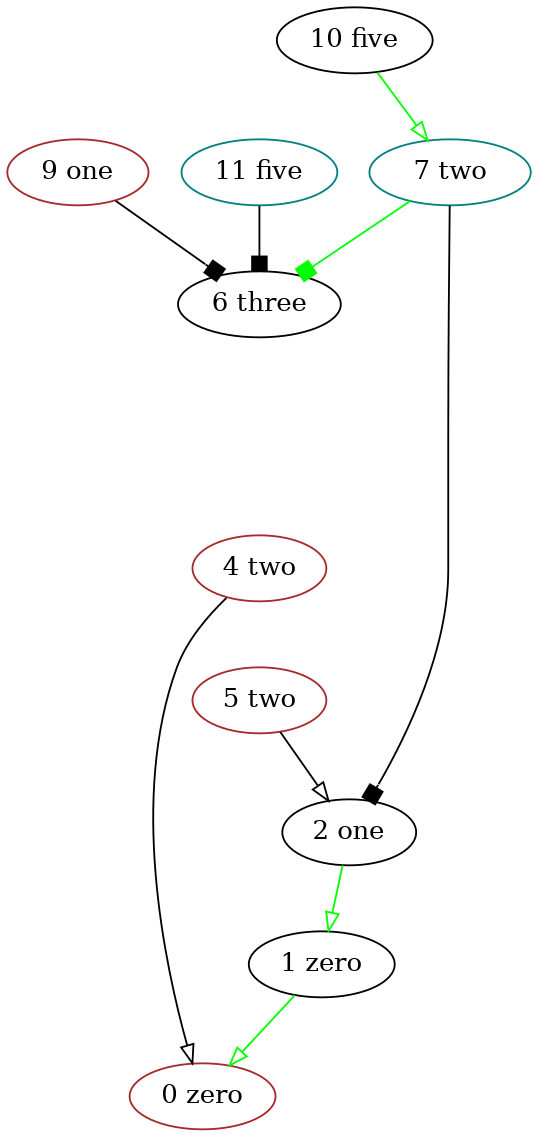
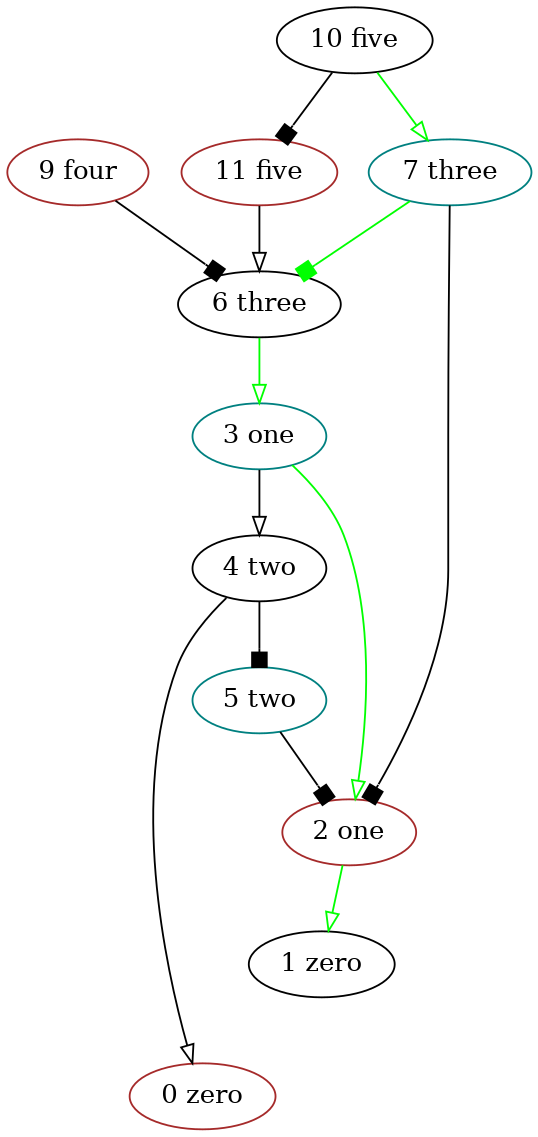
edge "10 five" -> "11 five": added
node "9 one": label "9 one" -> "9 four"
node "11 five": color teal -> brown
node "7 two": label "7 two" -> "7 three"
edge "11 five" -> "6 three": arrowhead box -> onormal
node "3 one": added
node "4 two": color brown -> black
edge "4 two" -> "5 two": added
node "5 two": color brown -> teal
edge "5 two" -> "2 one": arrowhead onormal -> box
node "2 one": color black -> brown
edge "1 zero" -> "0 zero": removed
